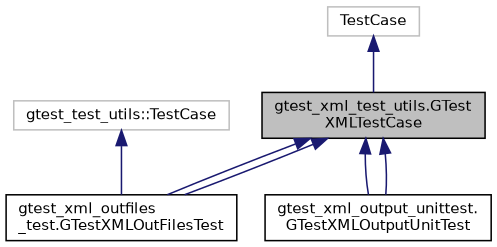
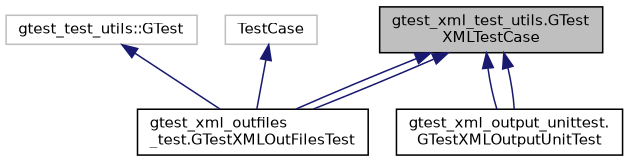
edge "gtest_xml_test_utils.GTest XMLTestCase" -> "TestCase": now "gtest_xml_outfiles _test.GTestXMLOutFilesTest" -> "TestCase"
node "gtest_test_utils::TestCase": label "gtest_test_utils::TestCase" -> "gtest_test_utils::GTest"
